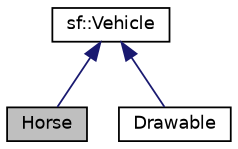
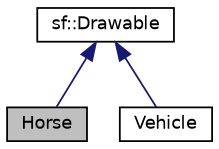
node "sf::Vehicle": label "sf::Vehicle" -> "sf::Drawable"
node "Drawable": label "Drawable" -> "Vehicle"
